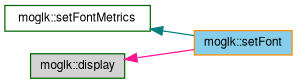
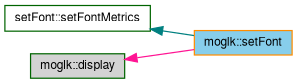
node "moglk::setFontMetrics": label "moglk::setFontMetrics" -> "setFont::setFontMetrics"
